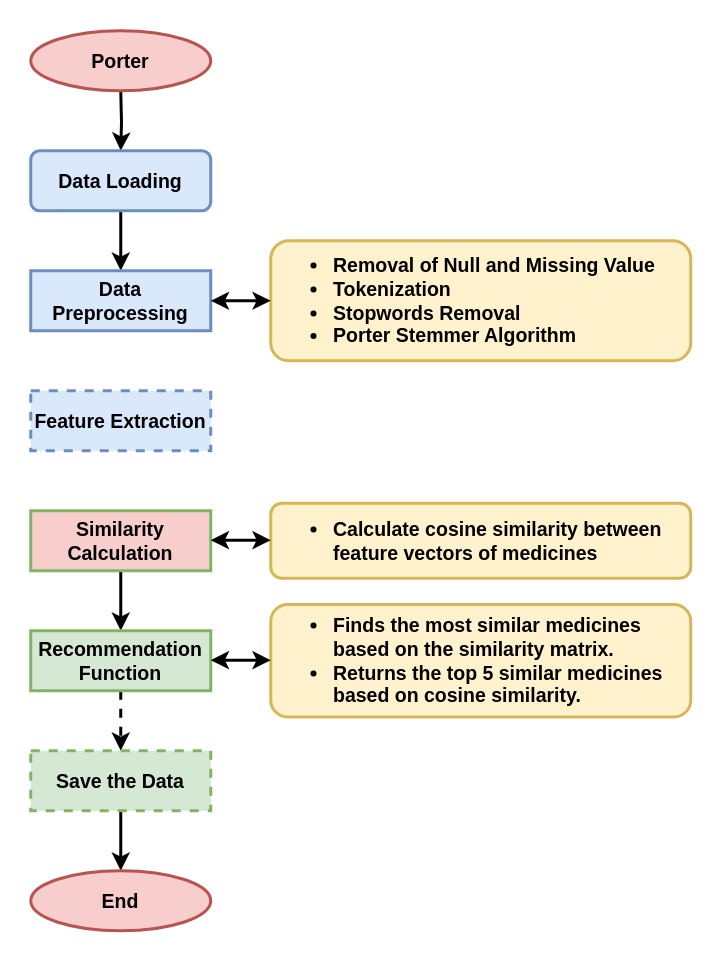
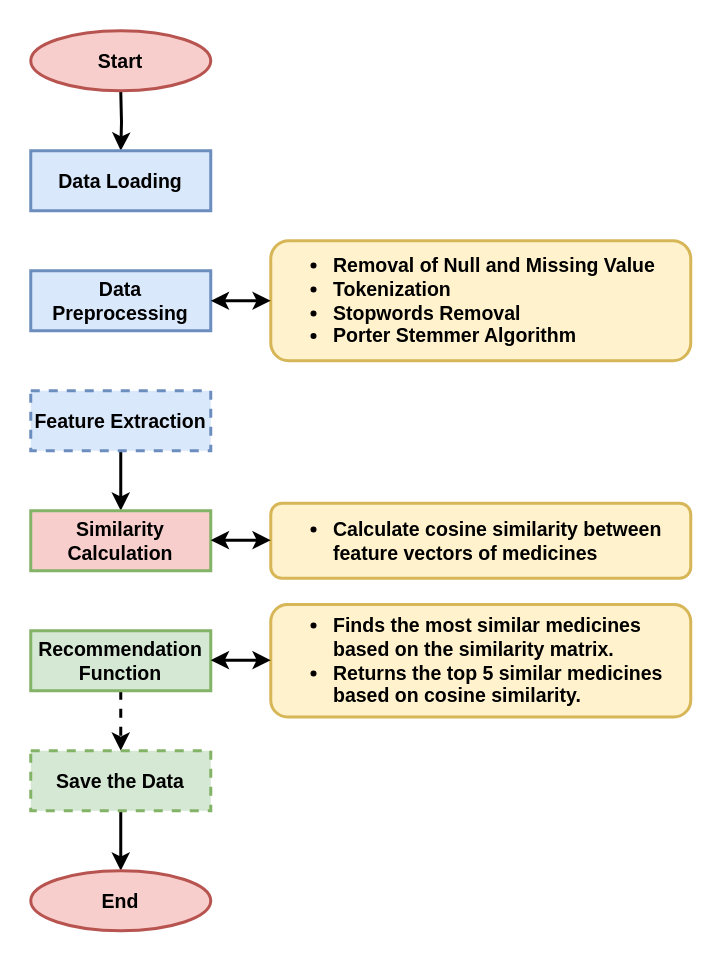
node "Porter": label "Porter" -> "Start"
node "Data Loading": shape rounded rectangle -> rectangle
edge "Data Loading" -> "Data Preprocessing": removed
edge "Feature Extraction" -> "Similarity Calculation": added
edge "Similarity Calculation" -> "Recommendation Function": removed
